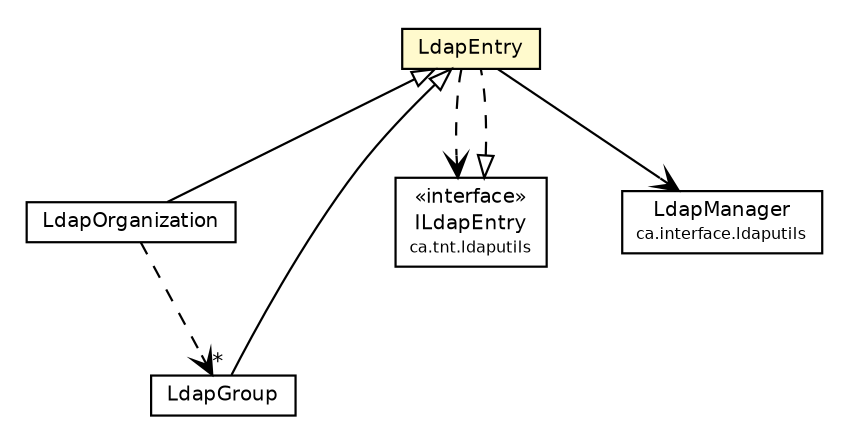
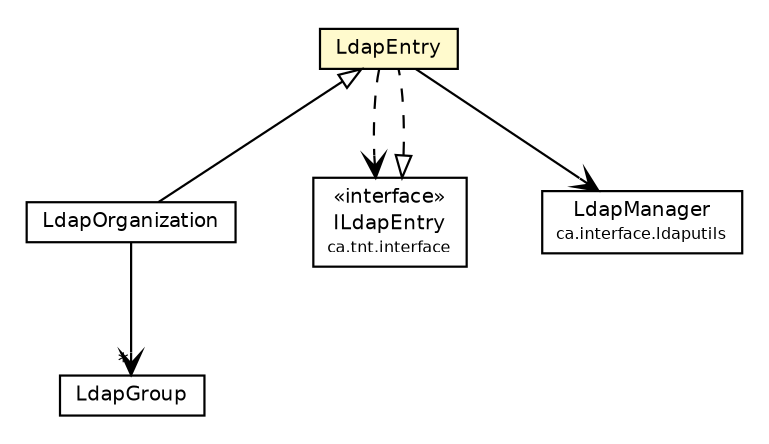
edge "LdapGroup" -> "LdapEntry": removed
node "ILdapEntry": text "ca.tnt.ldaputils" -> "ca.tnt.interface"
edge "LdapOrganization" -> "LdapGroup": style dashed -> solid
